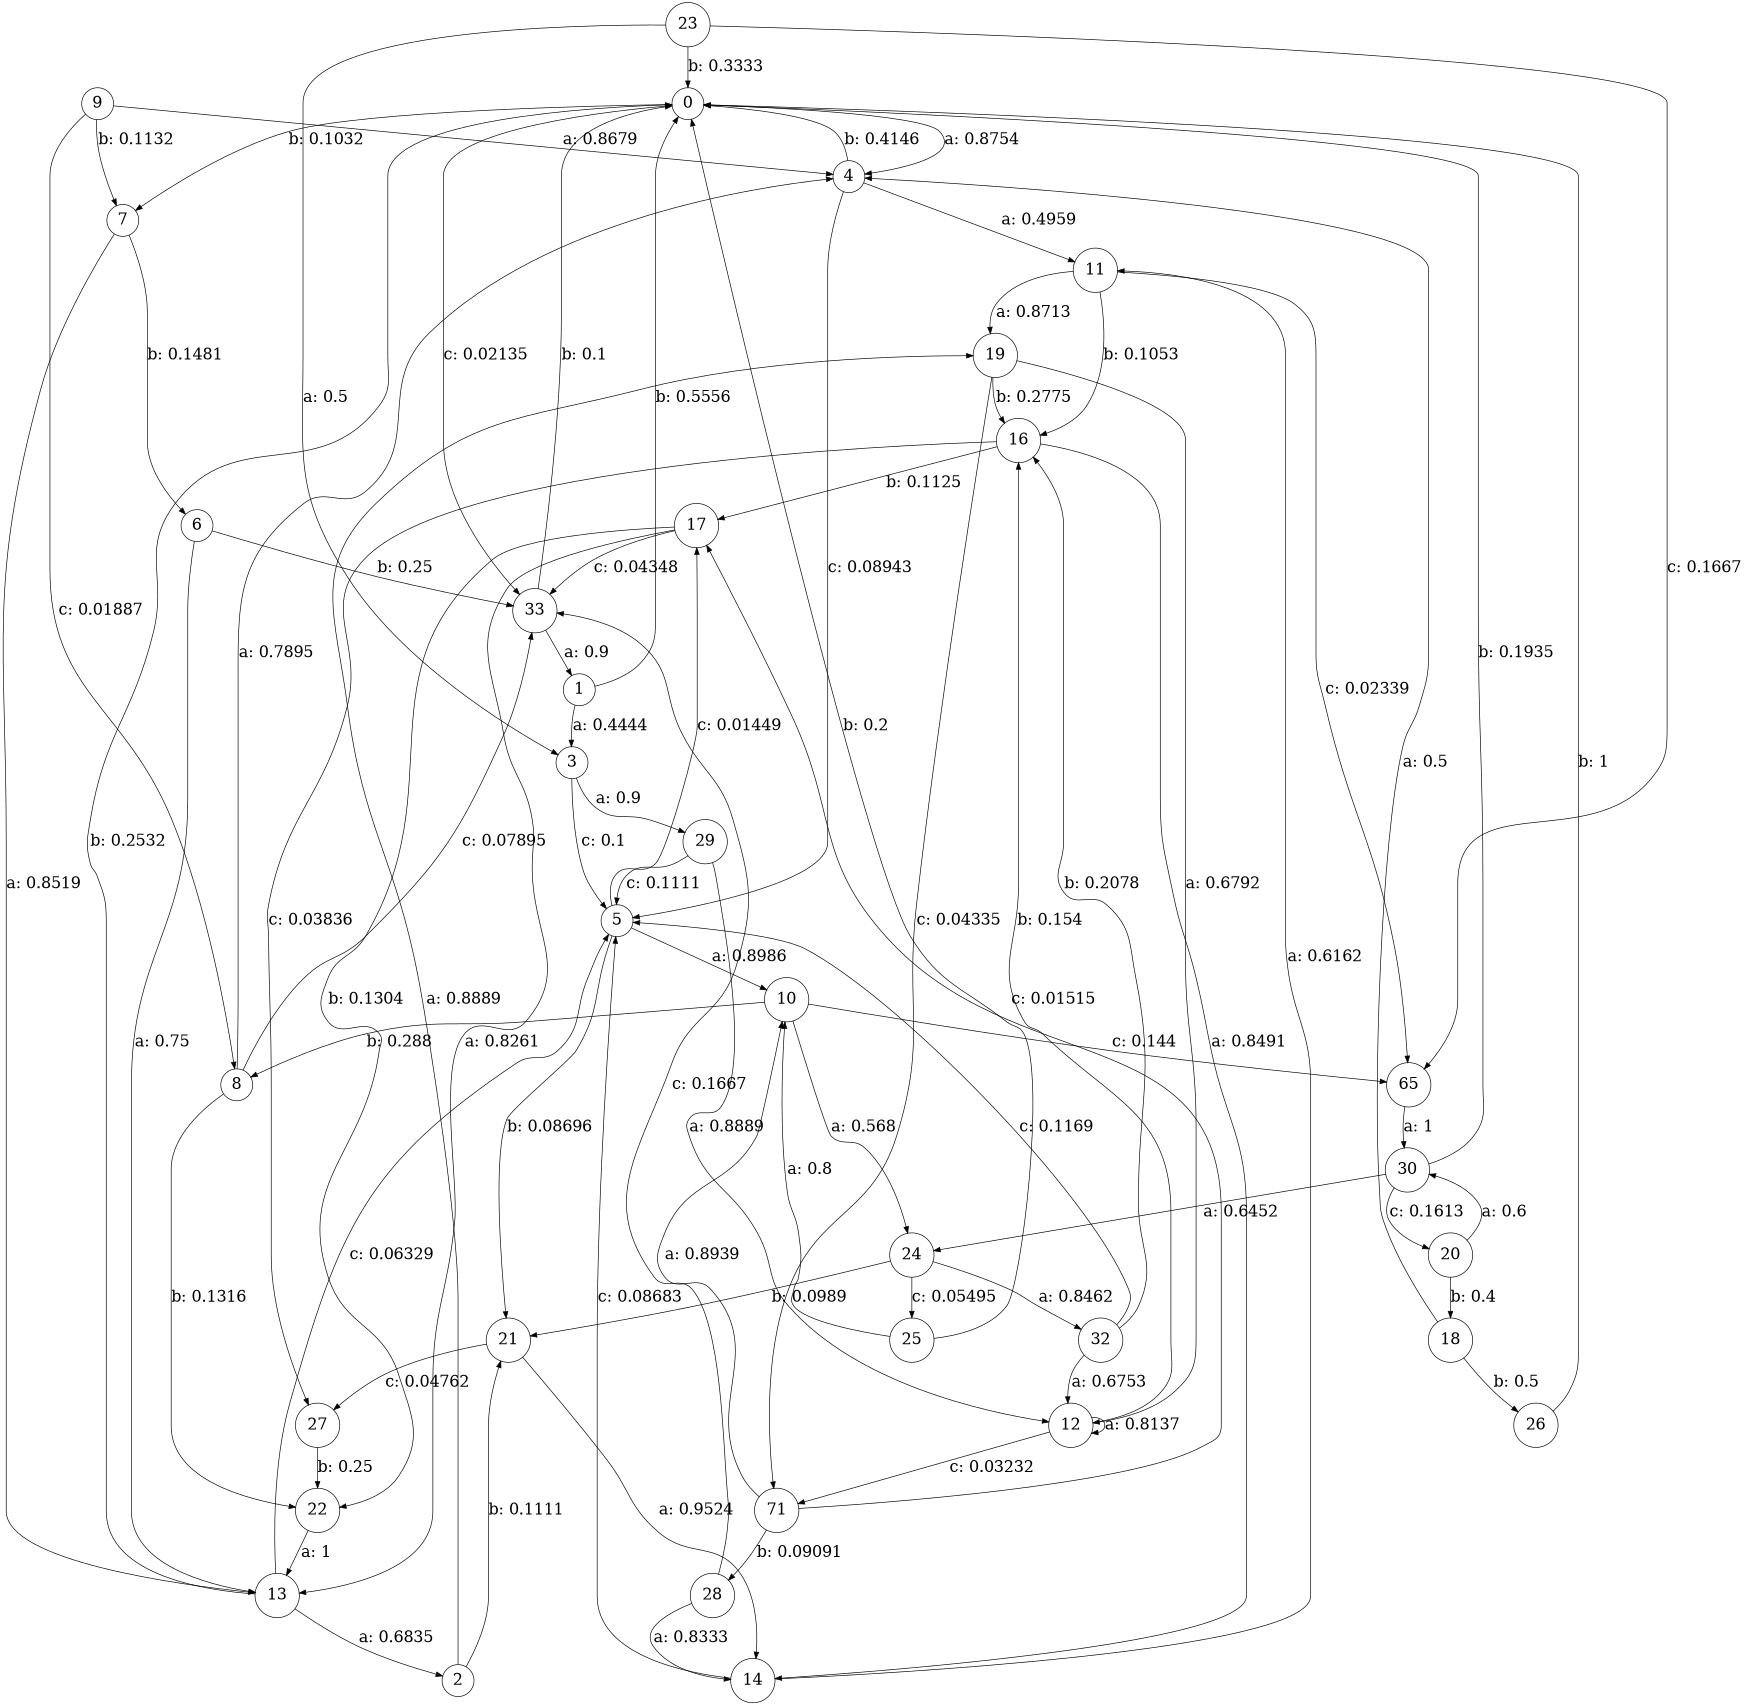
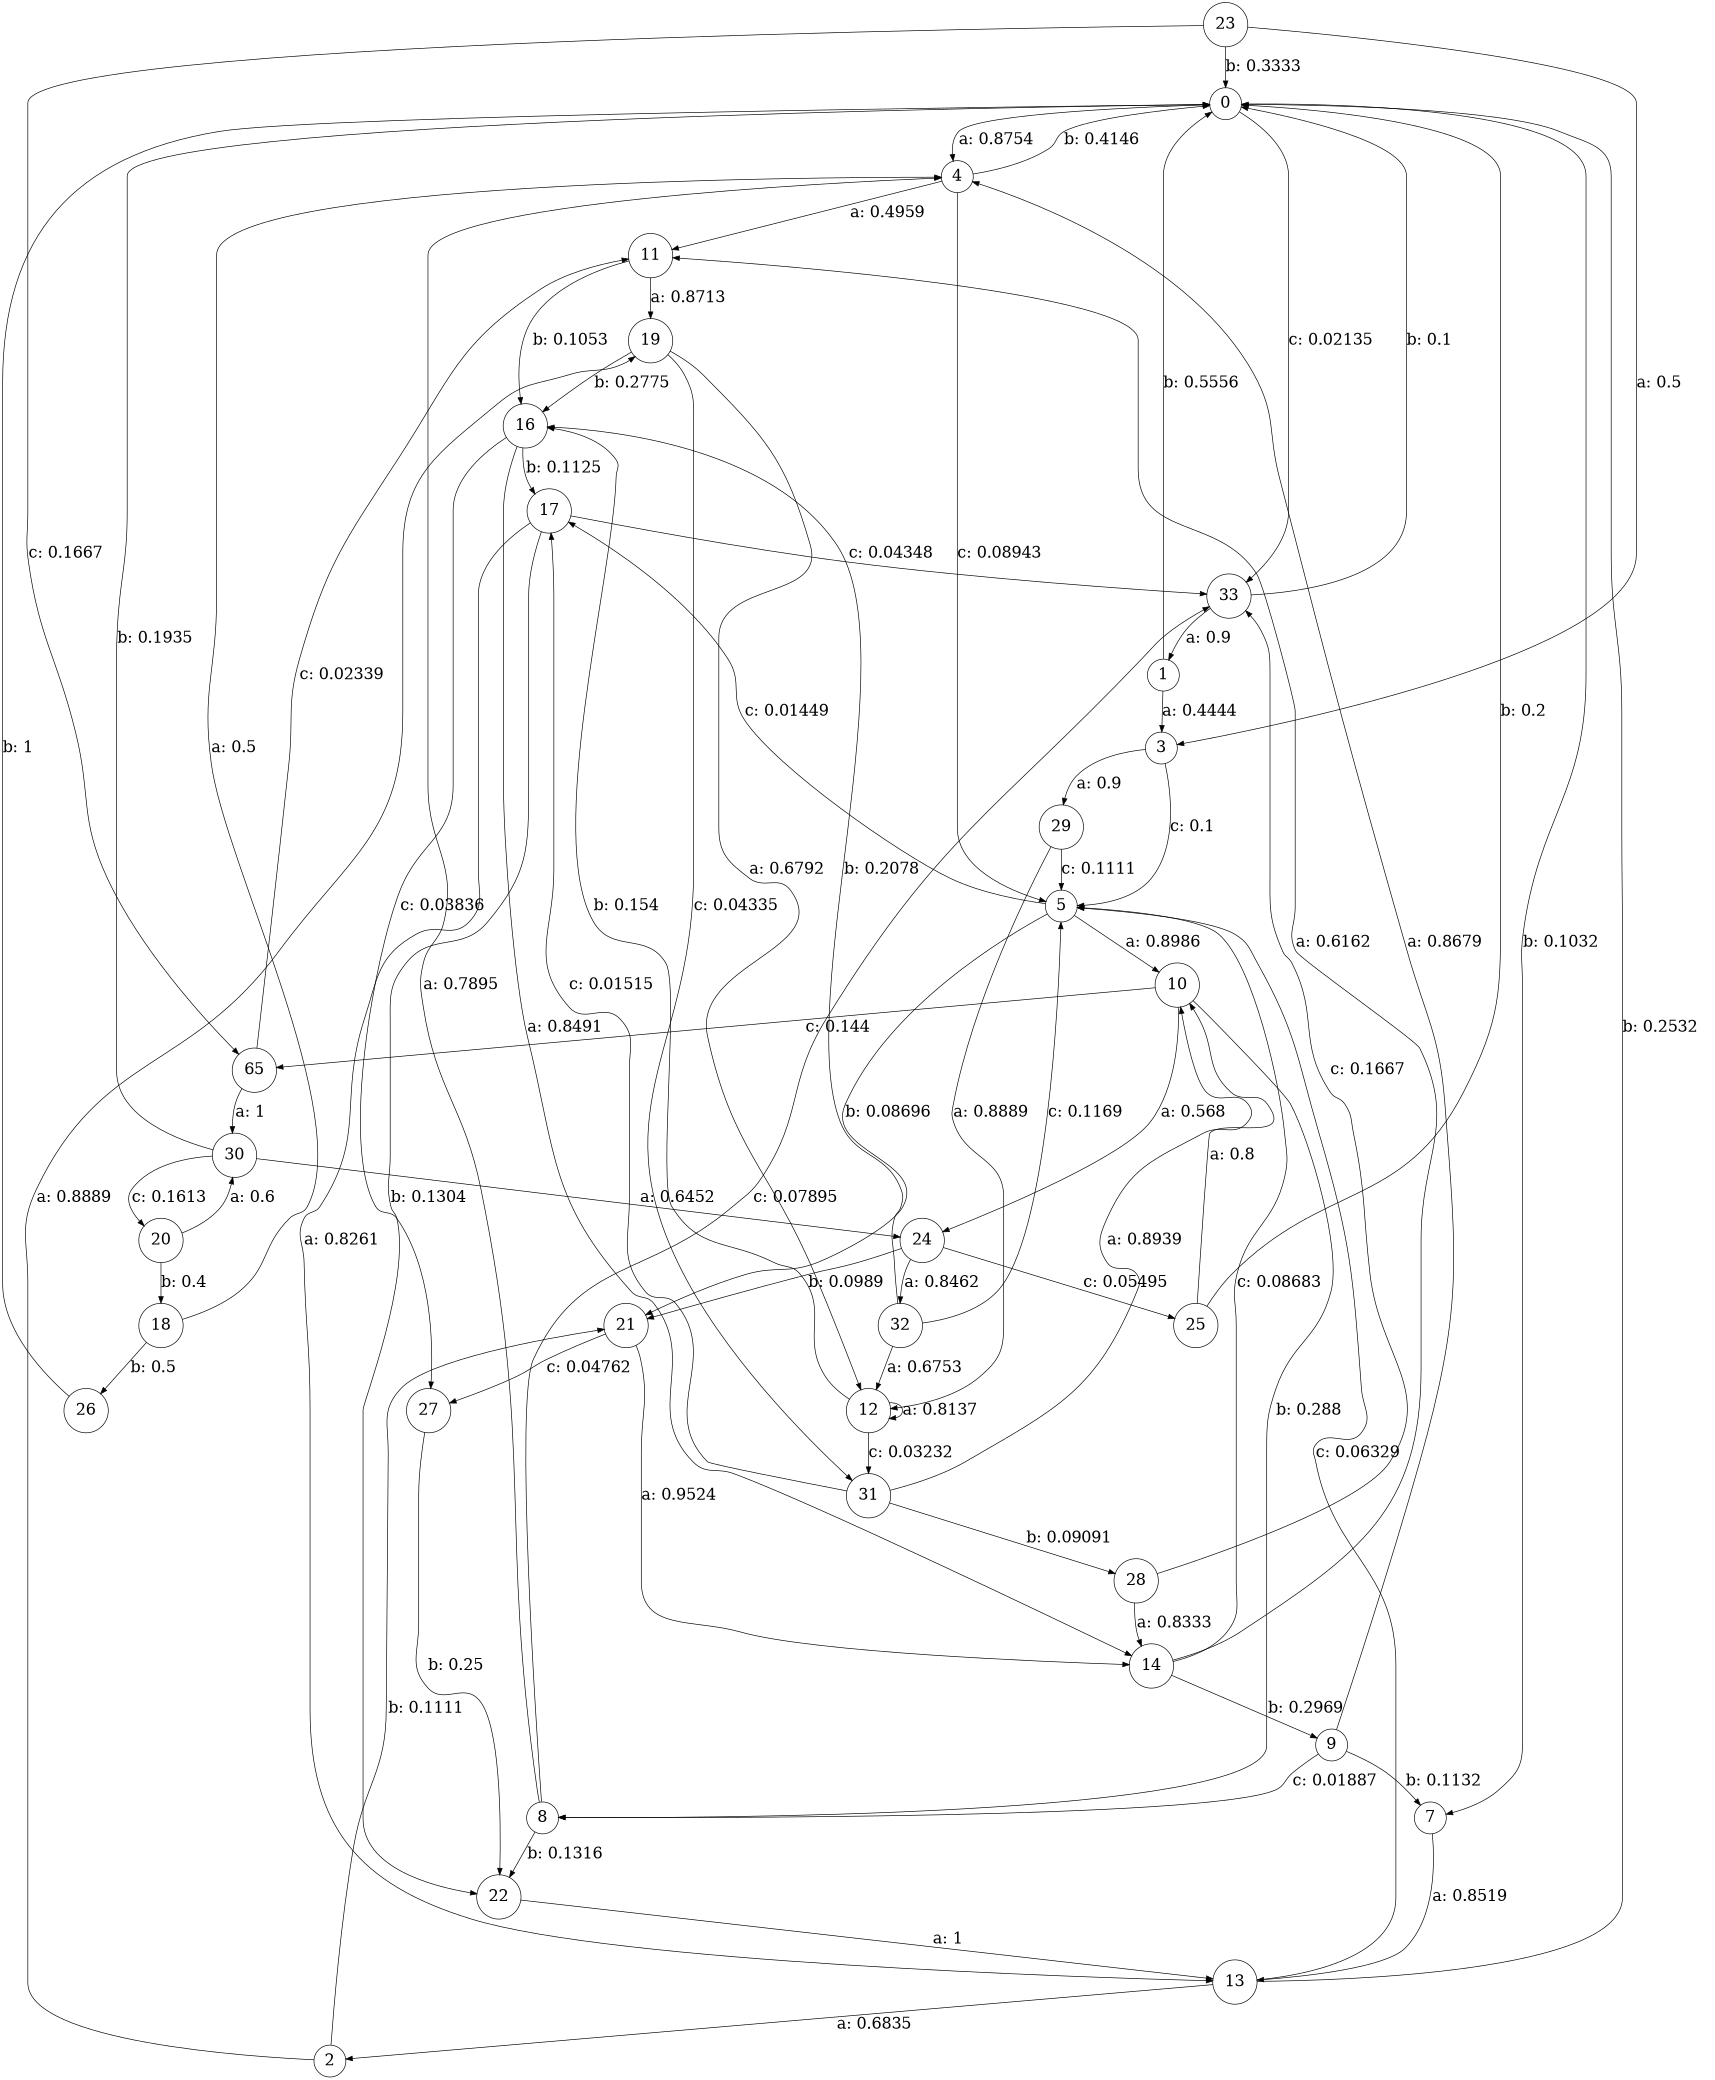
node "6": removed
edge "11" -> "65": reversed
node "71": label "71" -> "31"
edge "14" -> "9": added, label "b: 0.2969"
